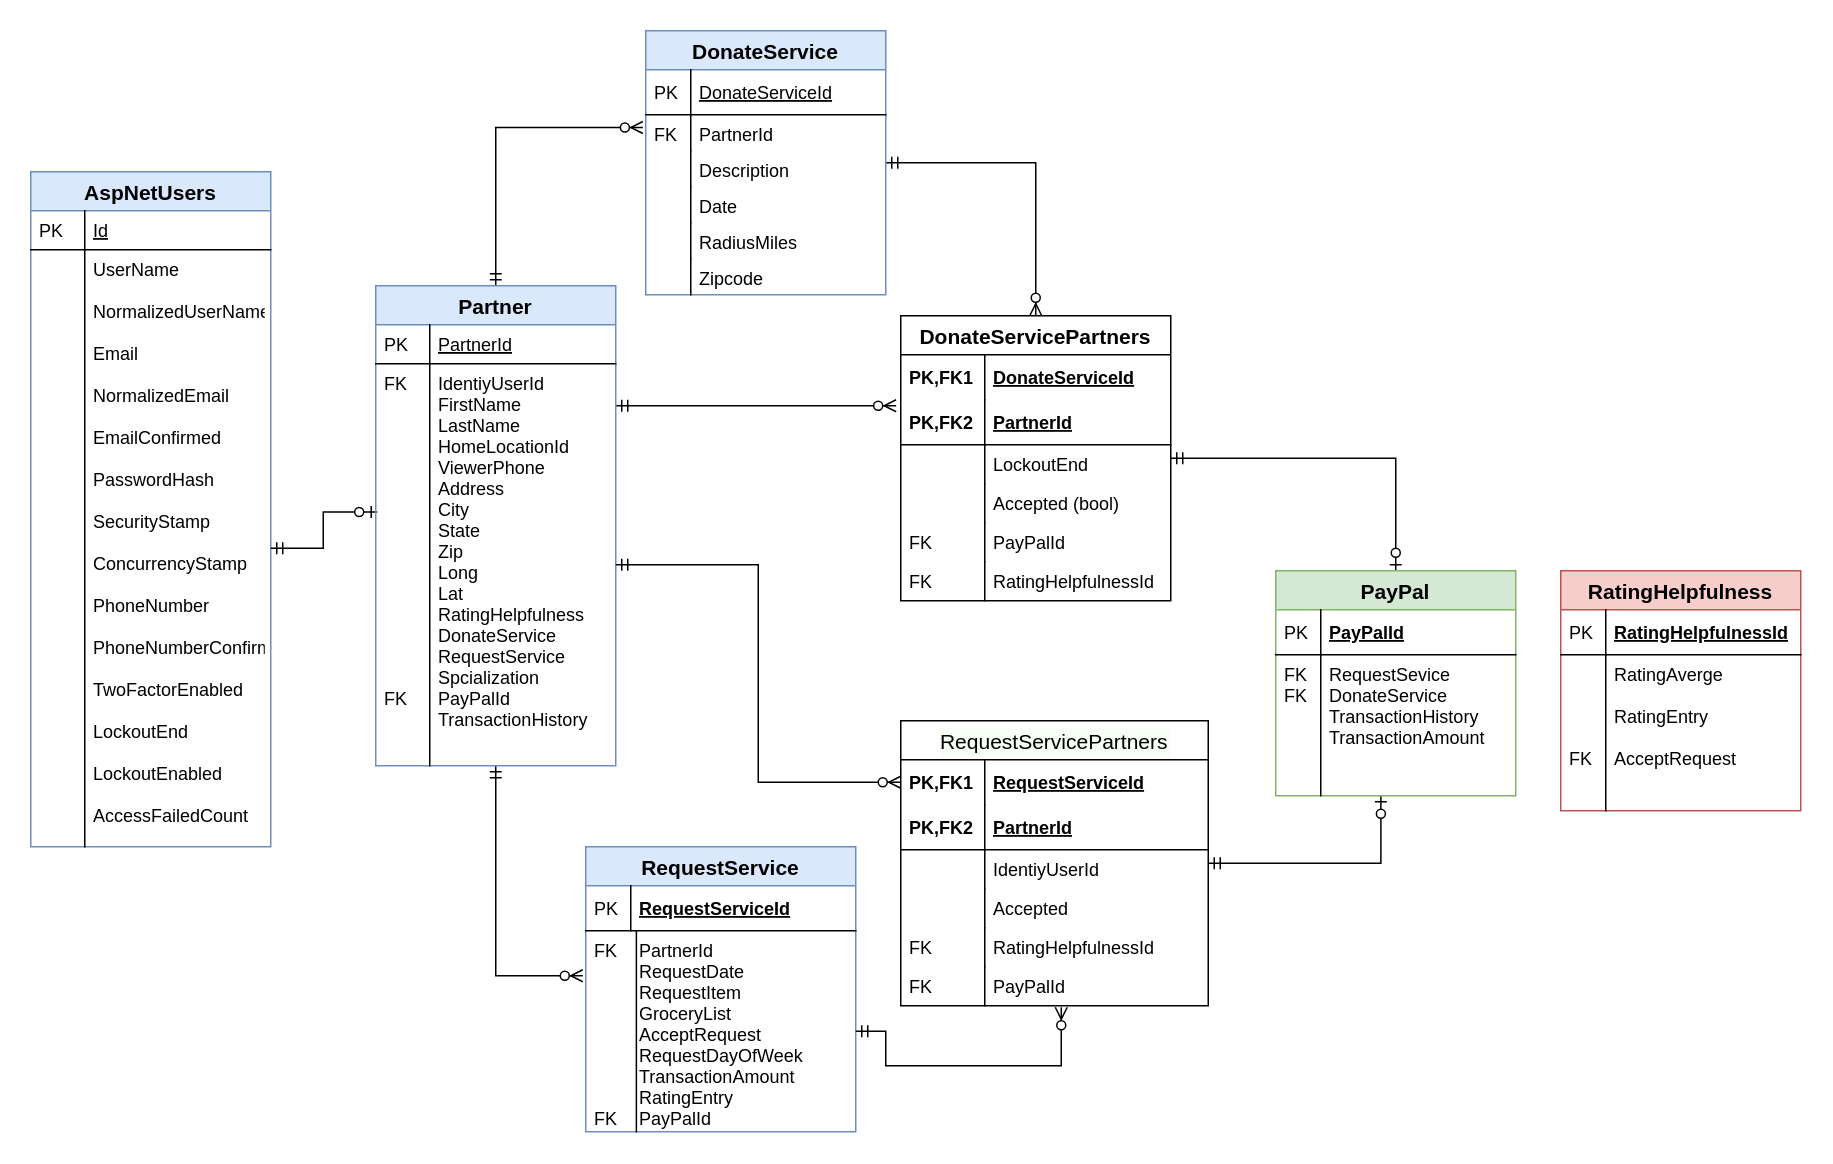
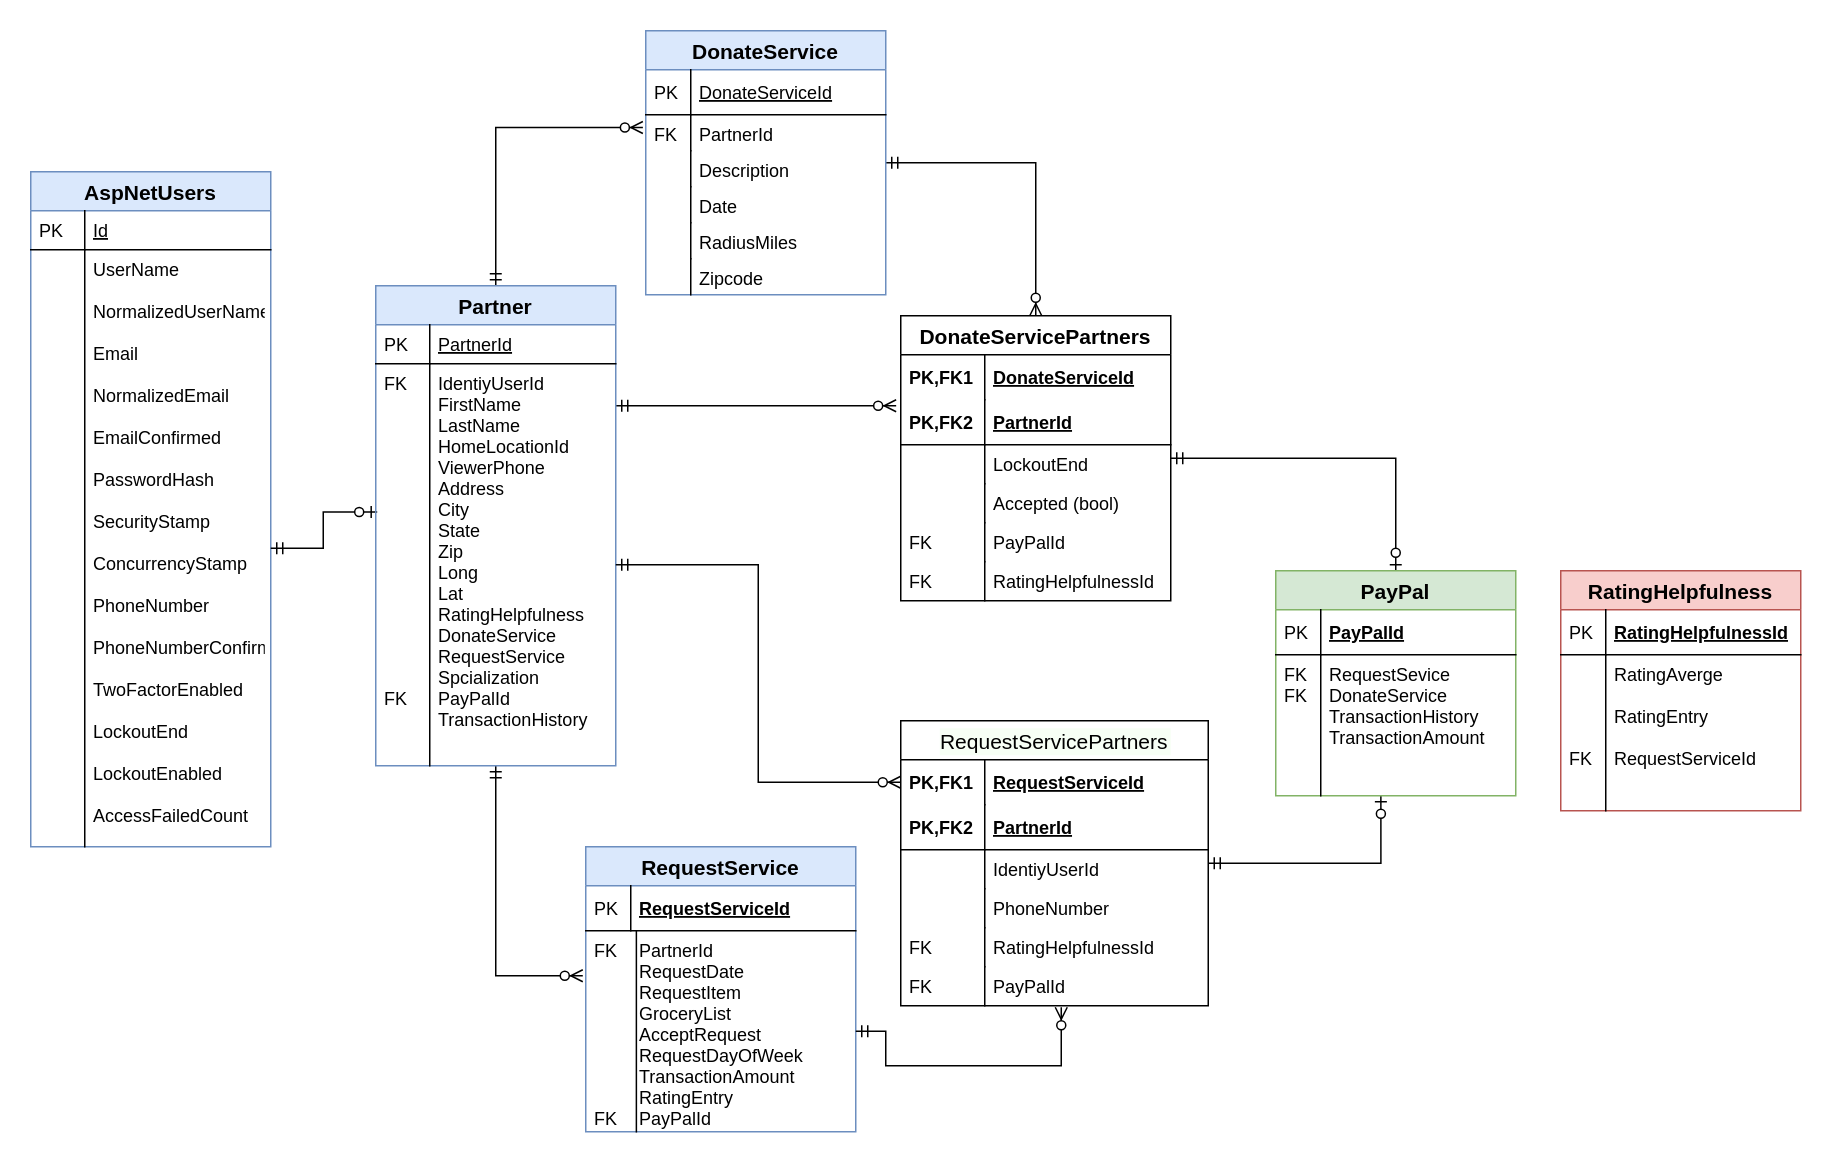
node "RatingAverge RatingEntry AcceptRequest": label "RatingAverge RatingEntry AcceptRequest" -> "RatingAverge RatingEntry RequestServiceId"
node "Accepted": label "Accepted" -> "PhoneNumber"
